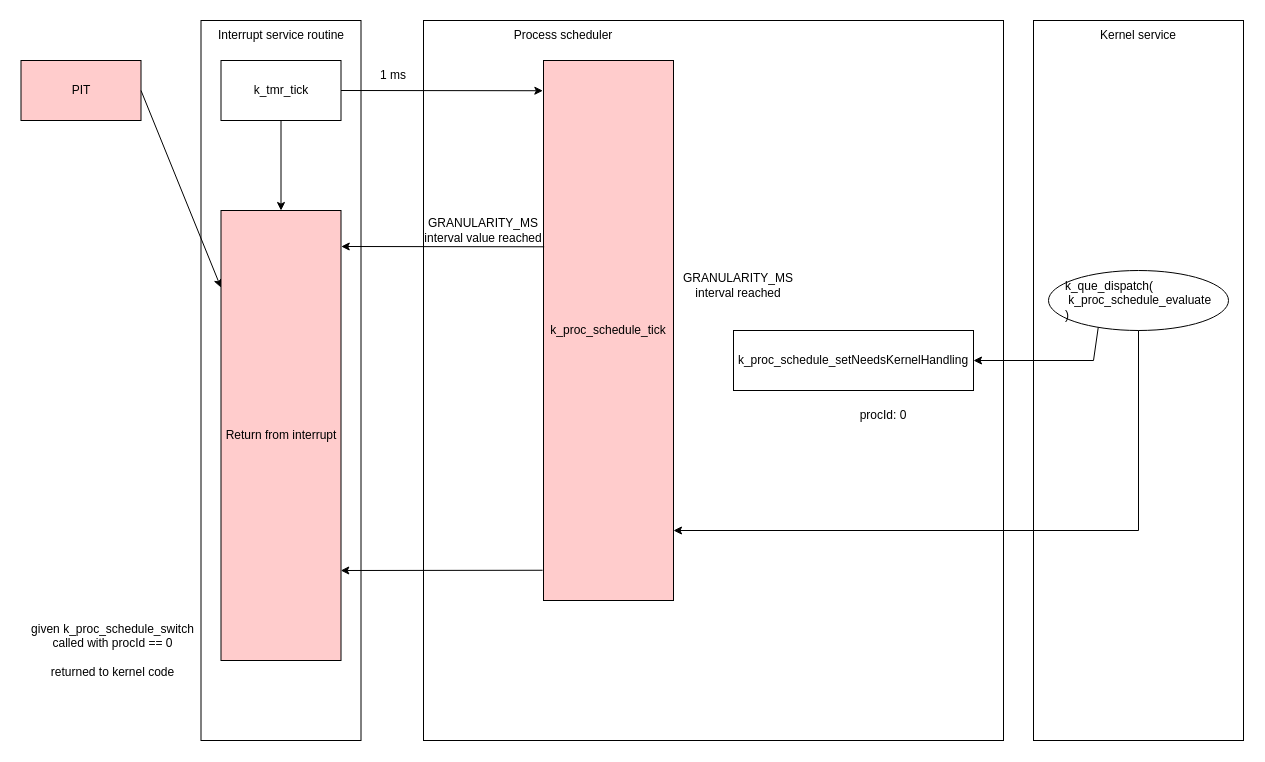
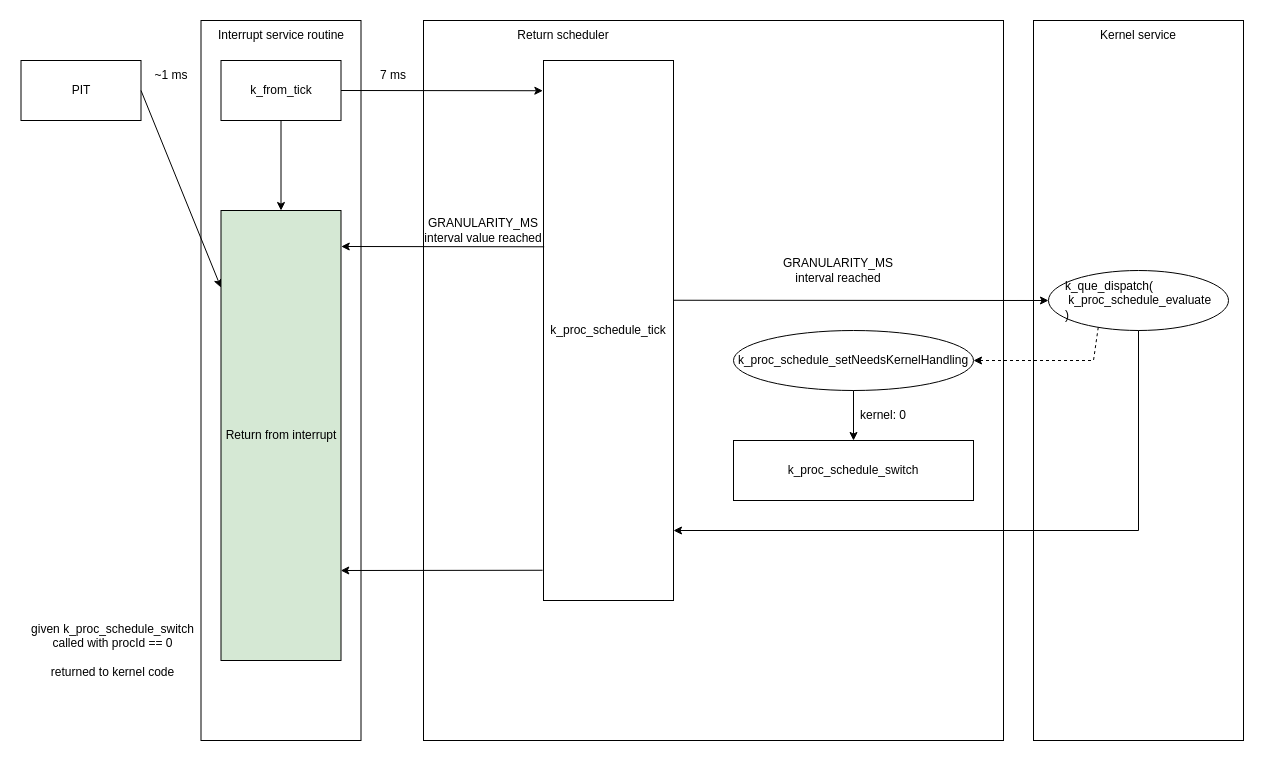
node "Process scheduler": label "Process scheduler" -> "Return scheduler"
node "~1 ms": added
node "1 ms": label "1 ms" -> "7 ms"
node "PIT": fillcolor #ffcccc -> #ffffff
node "k_tmr_tick": label "k_tmr_tick" -> "k_from_tick"
node "GRANULARITY_MS interval reached": moved (739, 286) -> (839, 271)
edge "k_proc_schedule_tick" -> "k_que_dispatch( k_proc_schedule_evaluate )": added
node "k_proc_schedule_tick": fillcolor #ffcccc -> #ffffff
node "k_proc_schedule_setNeedsKernelHandling": shape rectangle -> ellipse
edge "k_que_dispatch( k_proc_schedule_evaluate )" -> "k_proc_schedule_setNeedsKernelHandling": style solid -> dashed
edge "k_proc_schedule_setNeedsKernelHandling" -> "k_proc_schedule_switch": added
node "procId: 0": label "procId: 0" -> "kernel: 0"
node "Return from interrupt": fillcolor #ffcccc -> #d5e8d4
node "k_proc_schedule_switch": added
